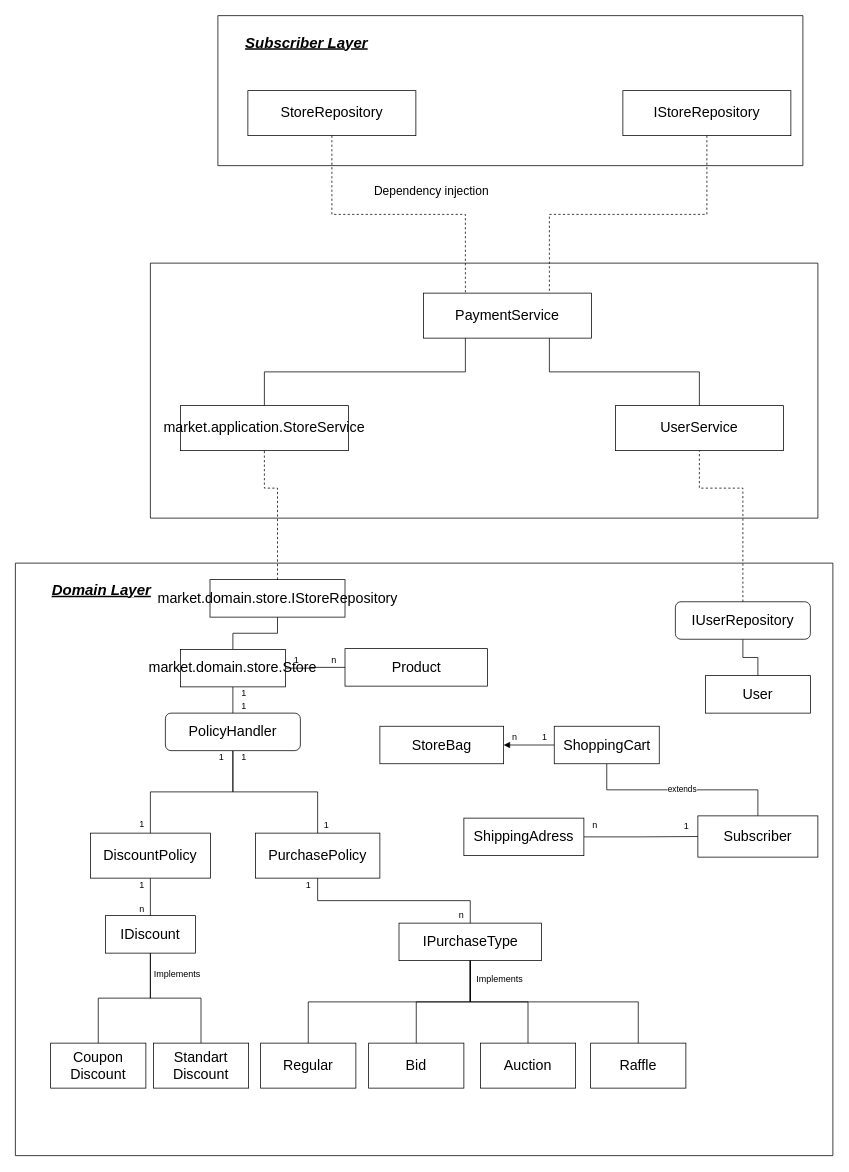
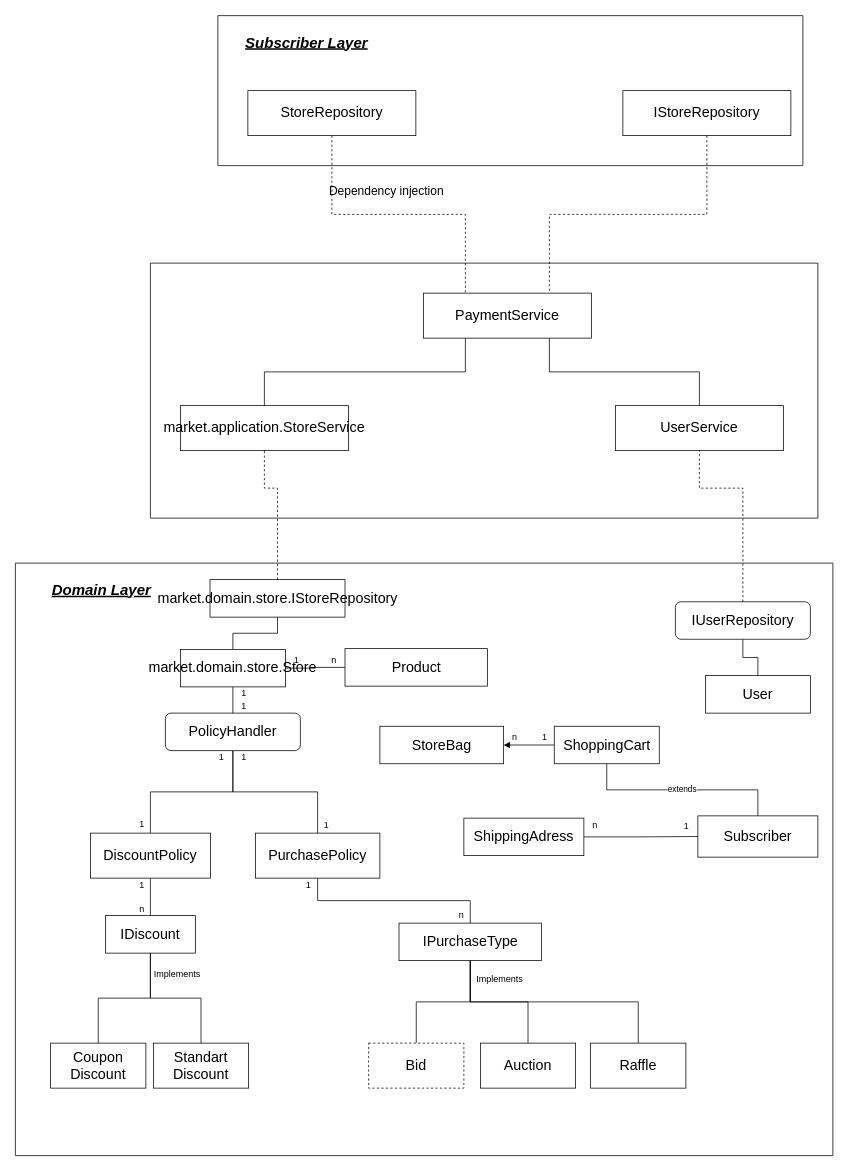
node "Dependency injection": moved (432, 190) -> (387, 190)
edge "IPurchaseType" -- "Regular": removed
node "Regular": removed
node "Bid": style solid -> dashed
